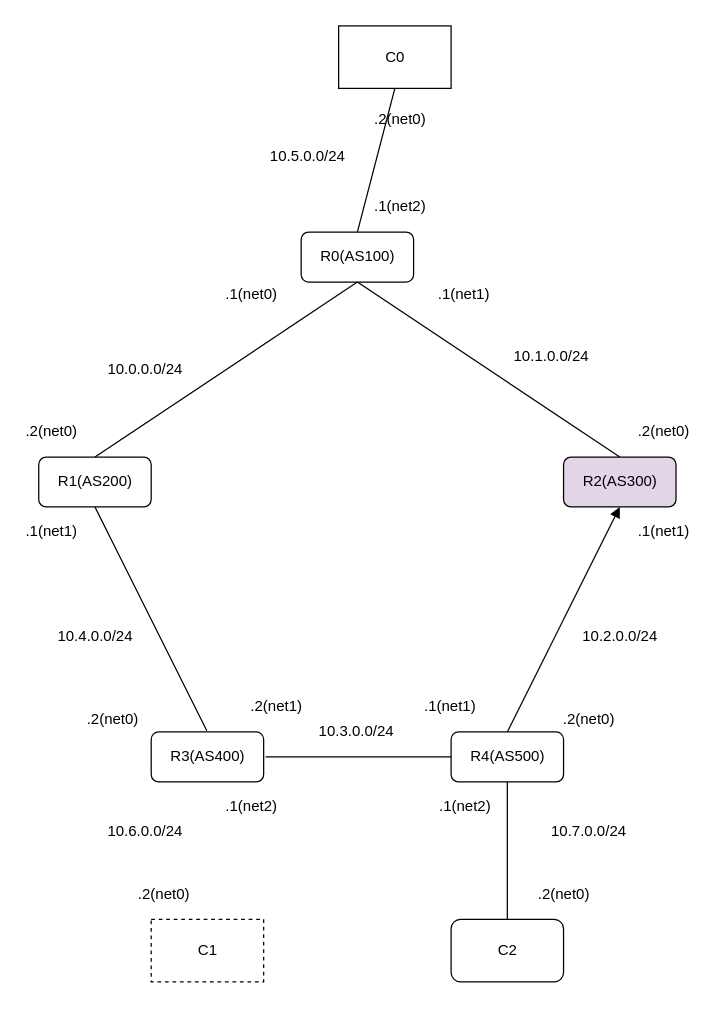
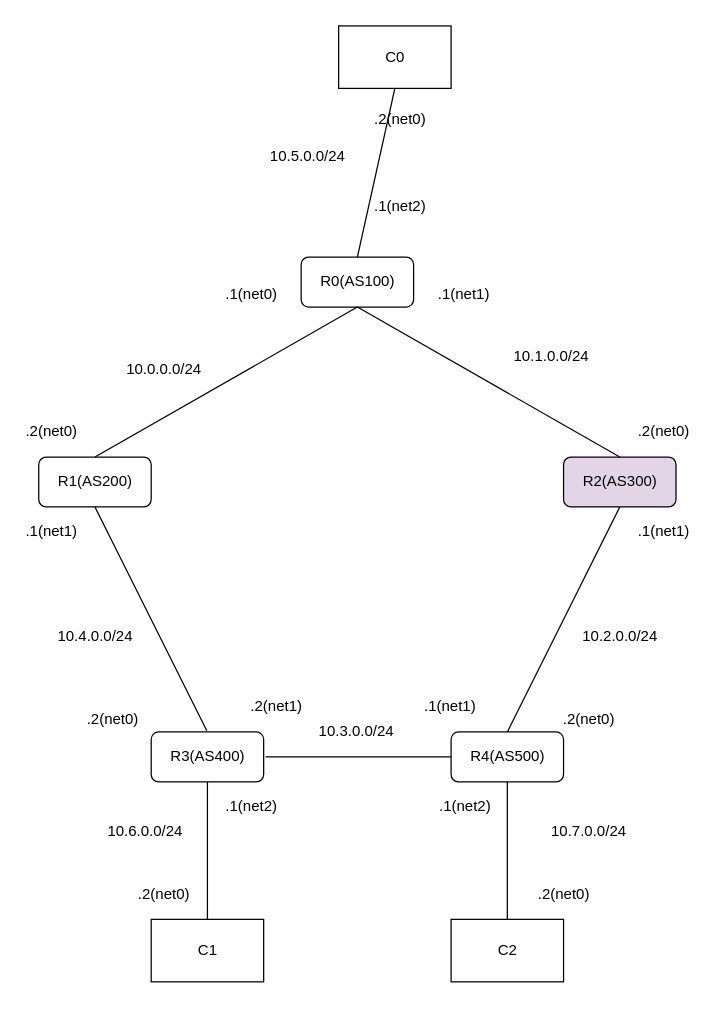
node "R0(AS100)": moved (358, 257) -> (358, 282)
node "10.0.0.0/24": moved (145, 369) -> (164, 369)
edge "R4(AS500)" -> "R2(AS300)": arrowhead block -> none
edge "R3(AS400)" -- "C1": added
node "C1": style dashed -> solid
node "C2": shape rounded rectangle -> rectangle
